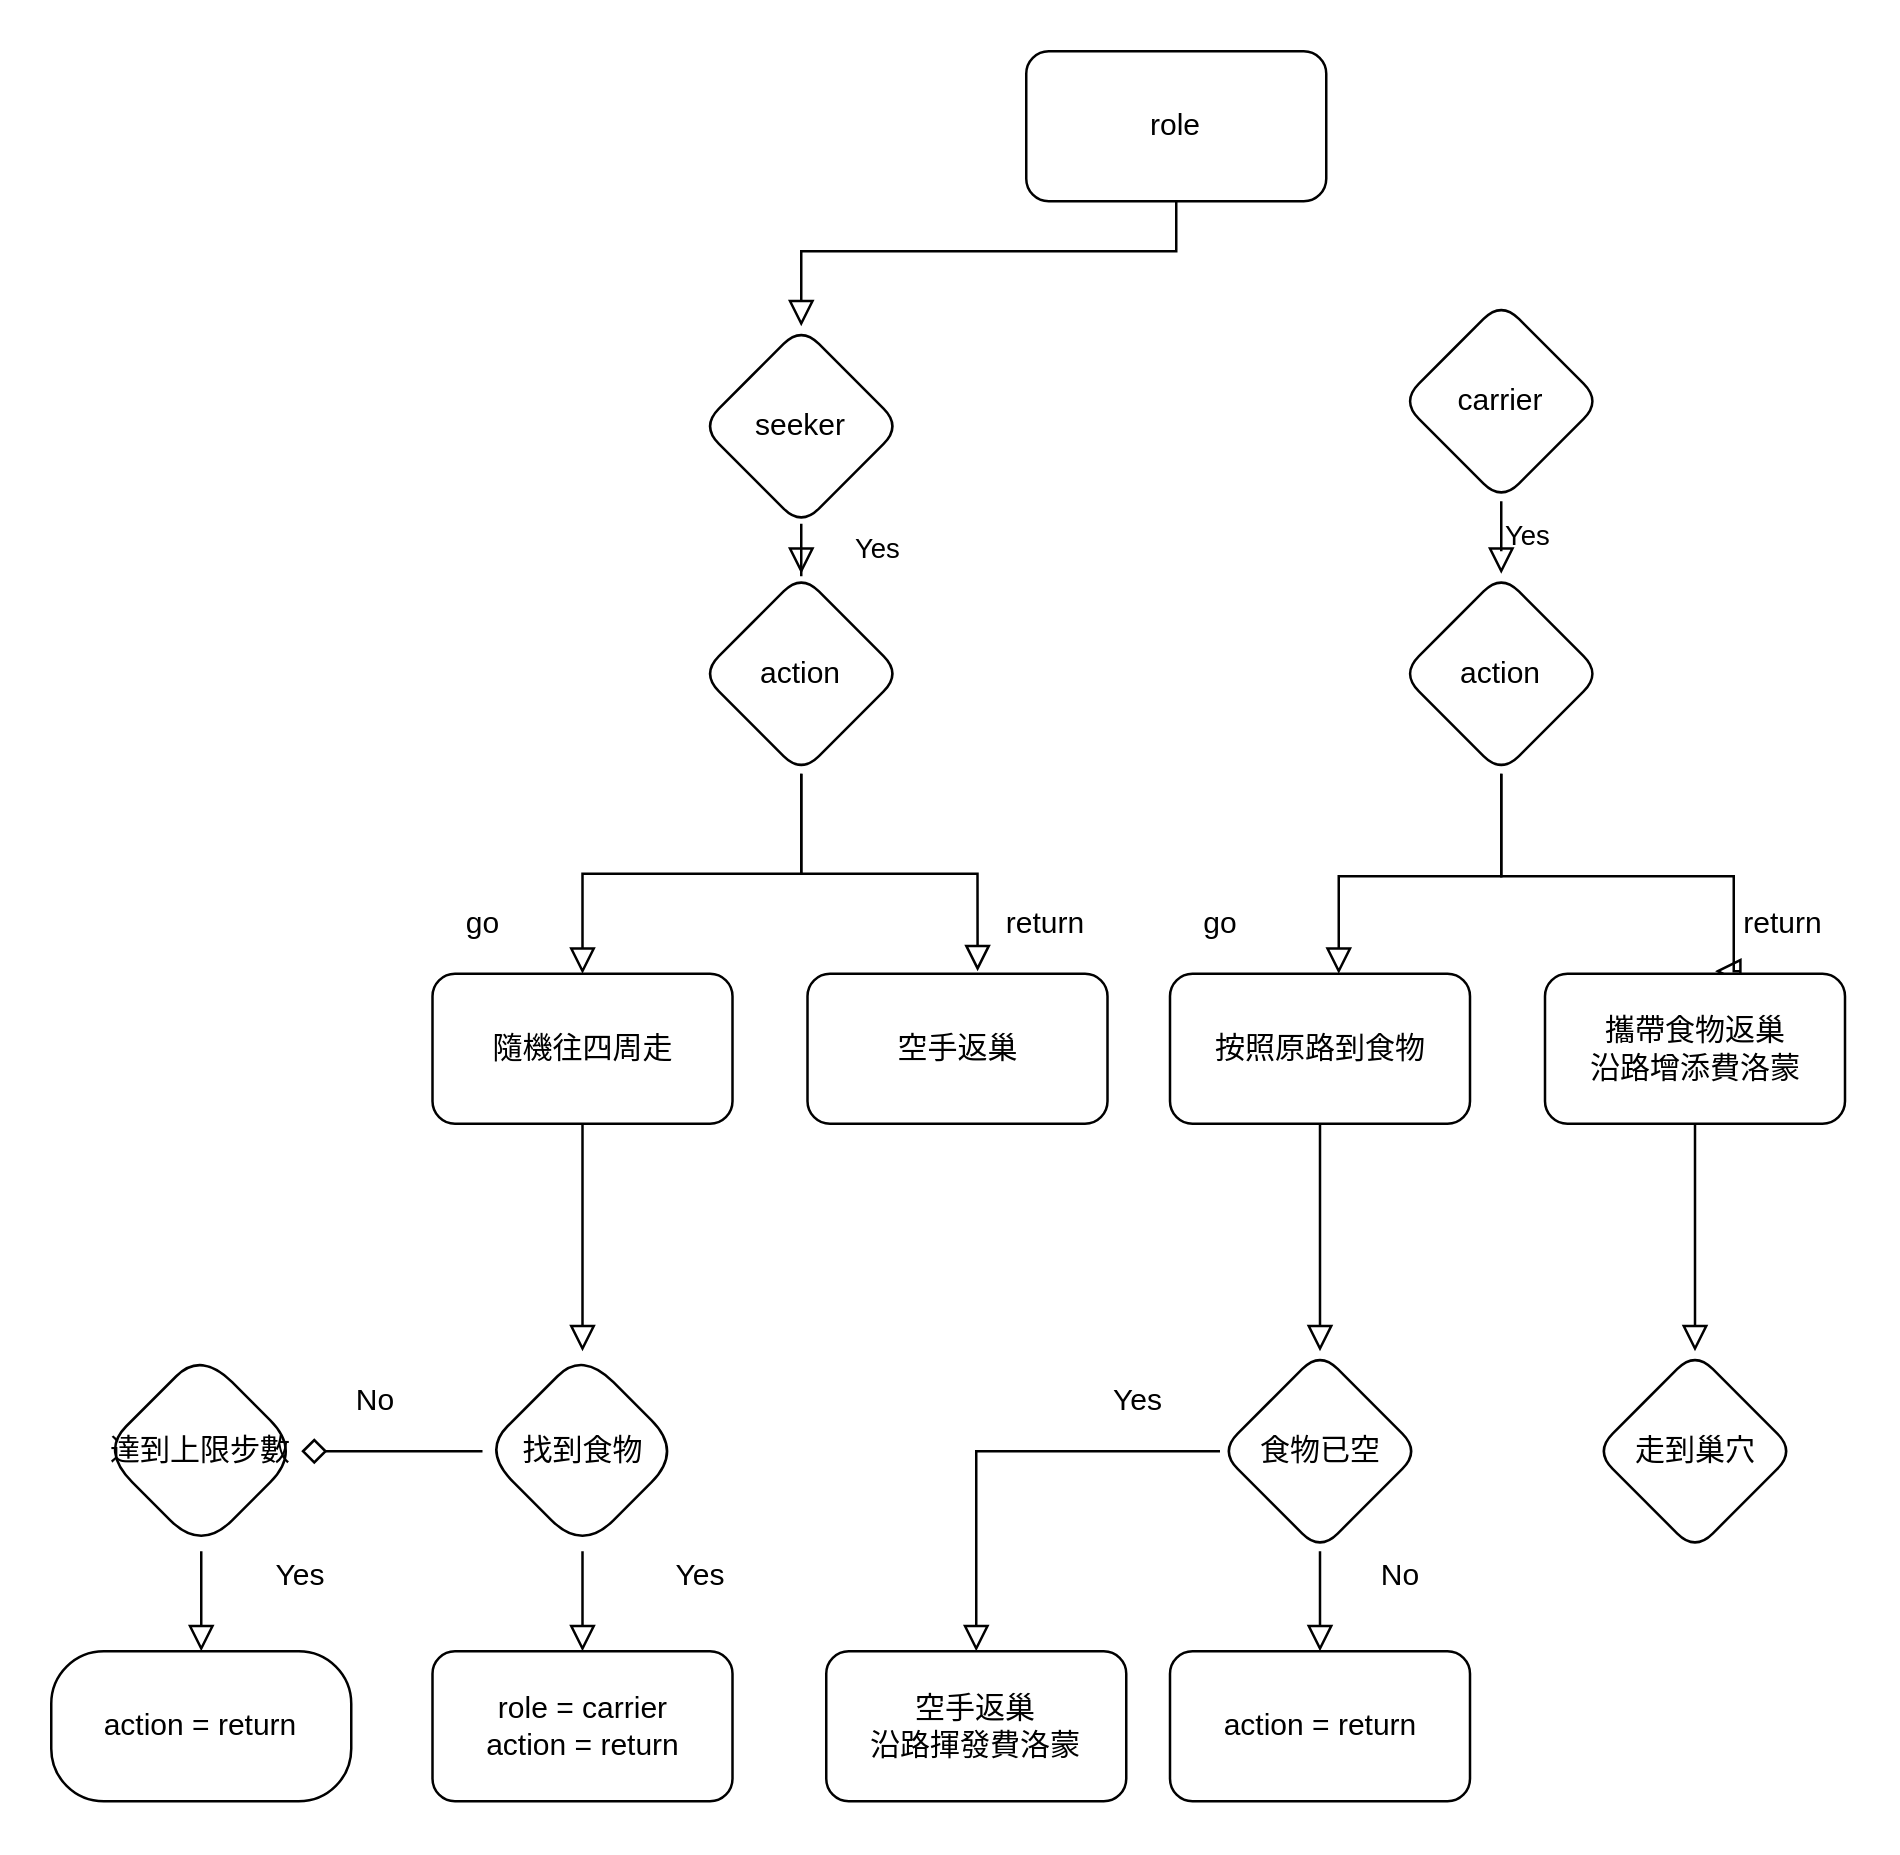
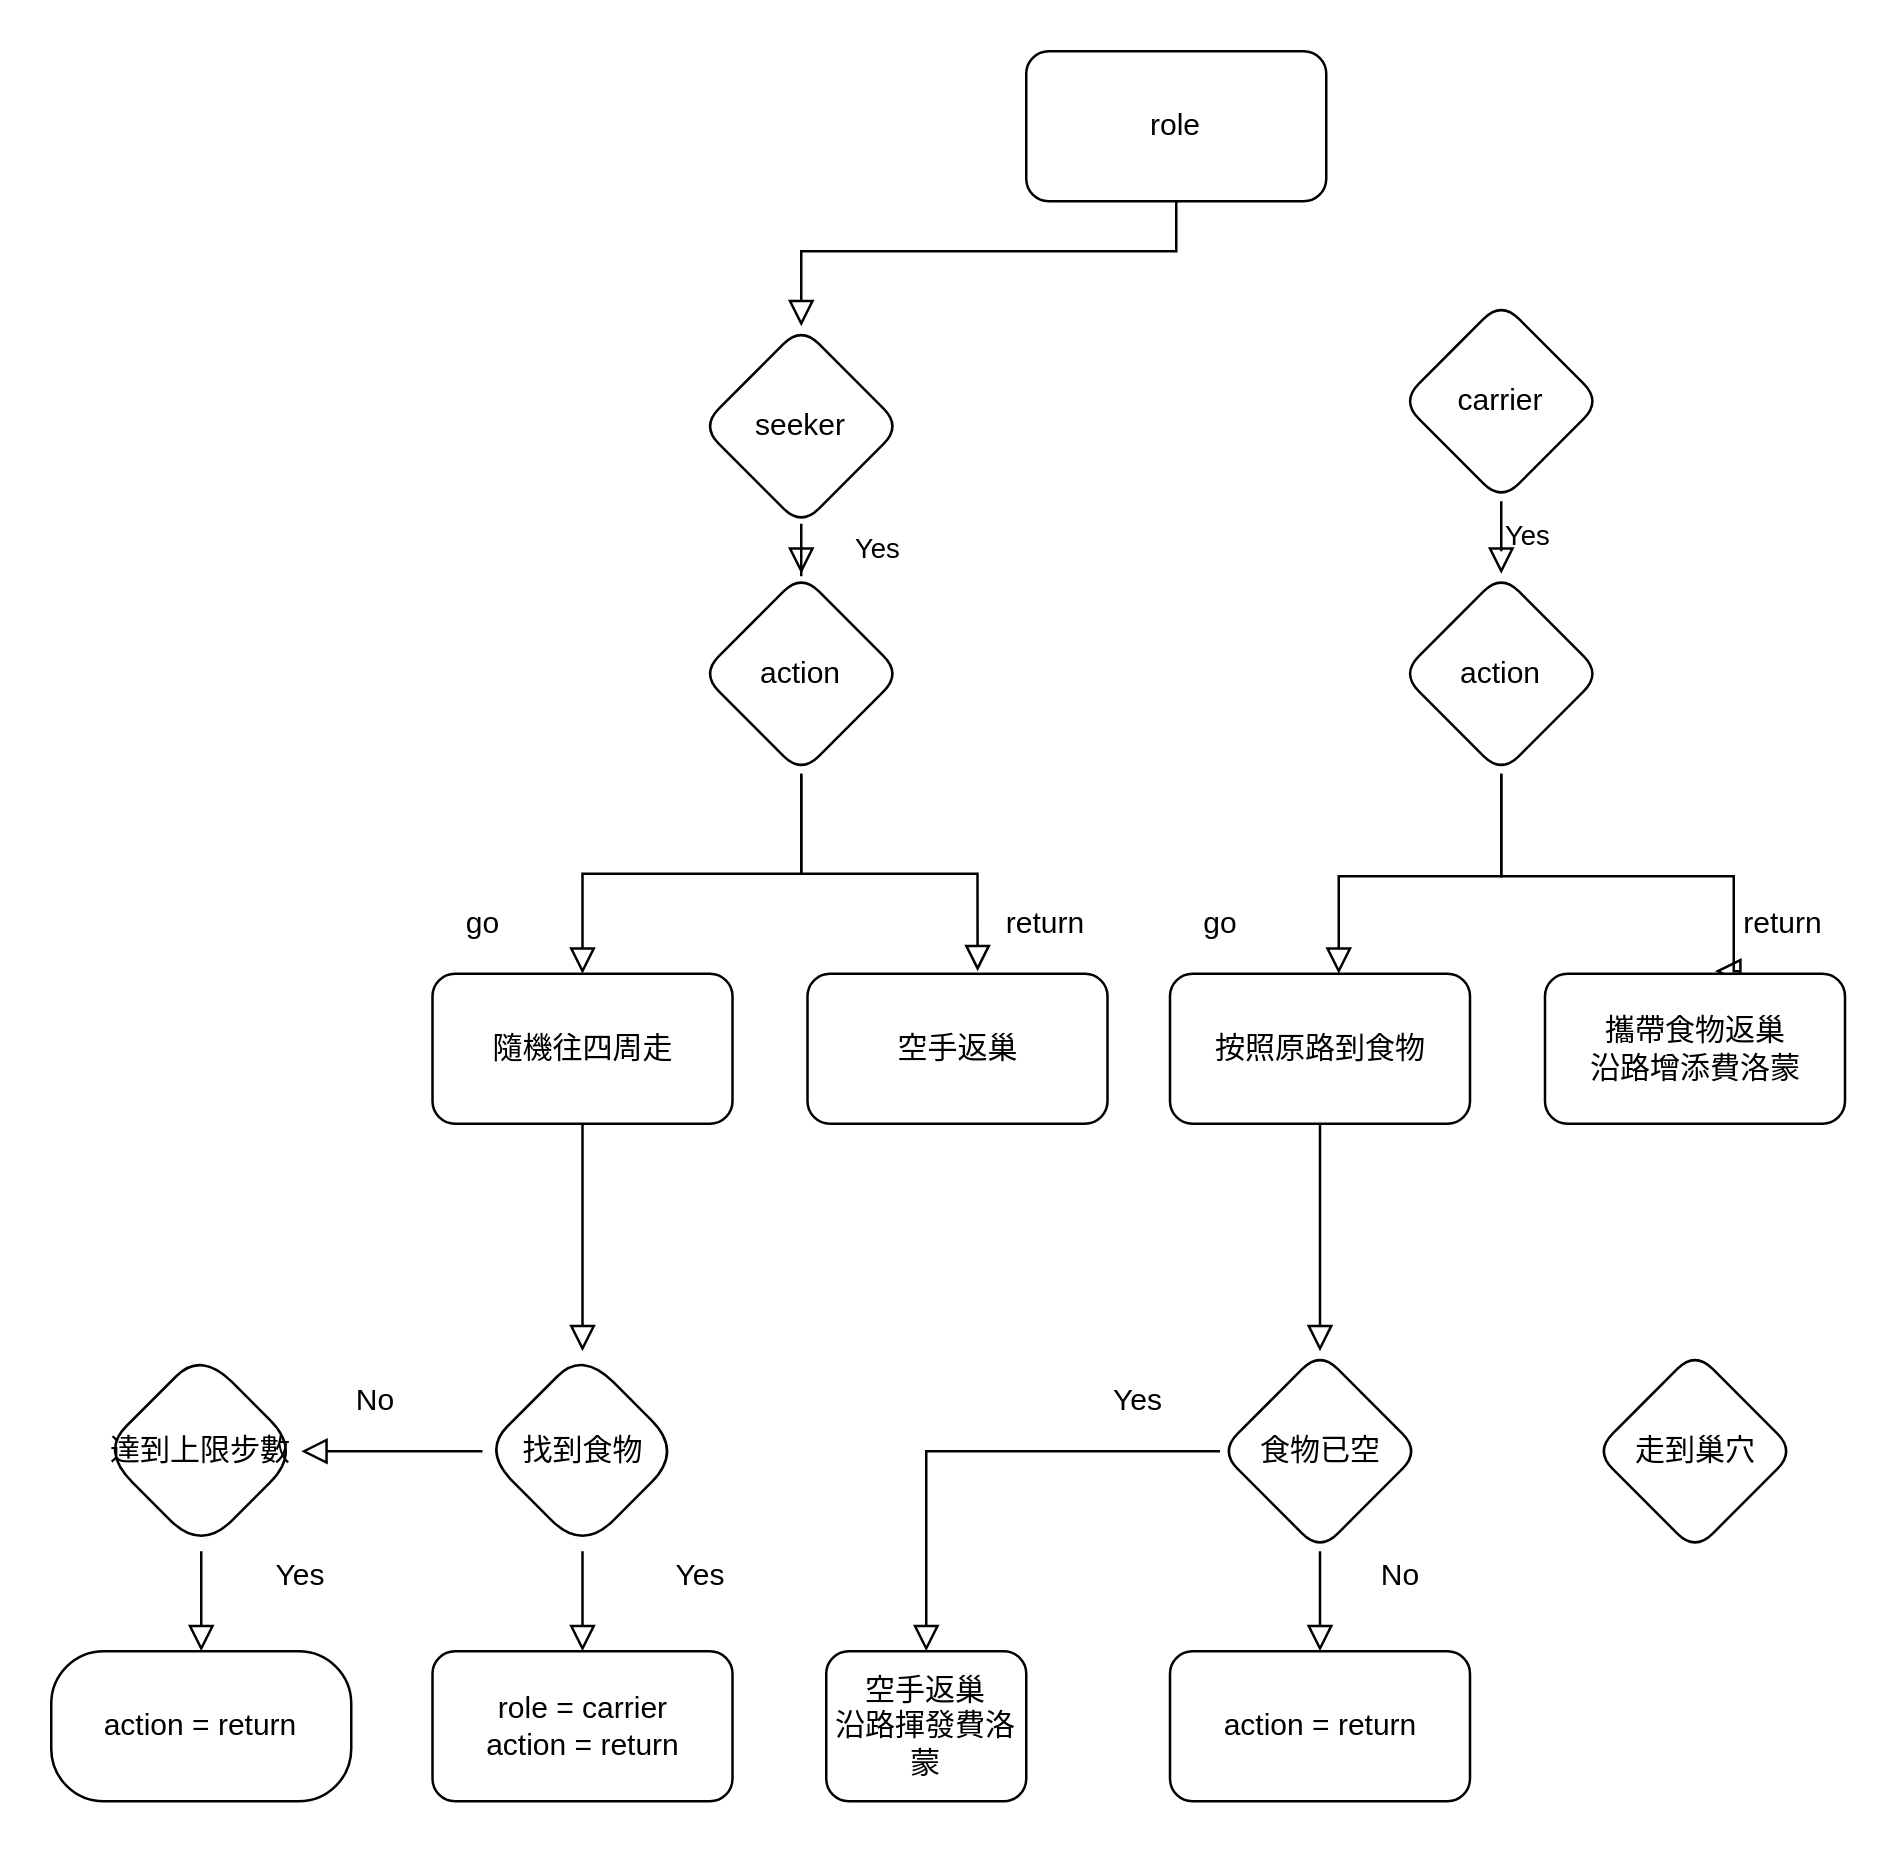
edge "攜帶食物返巢 沿路增添費洛蒙" -> "走到巢穴": removed
edge "找到食物" -> "達到上限步數": arrowhead diamond -> block
node "空手返巢 沿路揮發費洛蒙": size 300x150 -> 200x150
